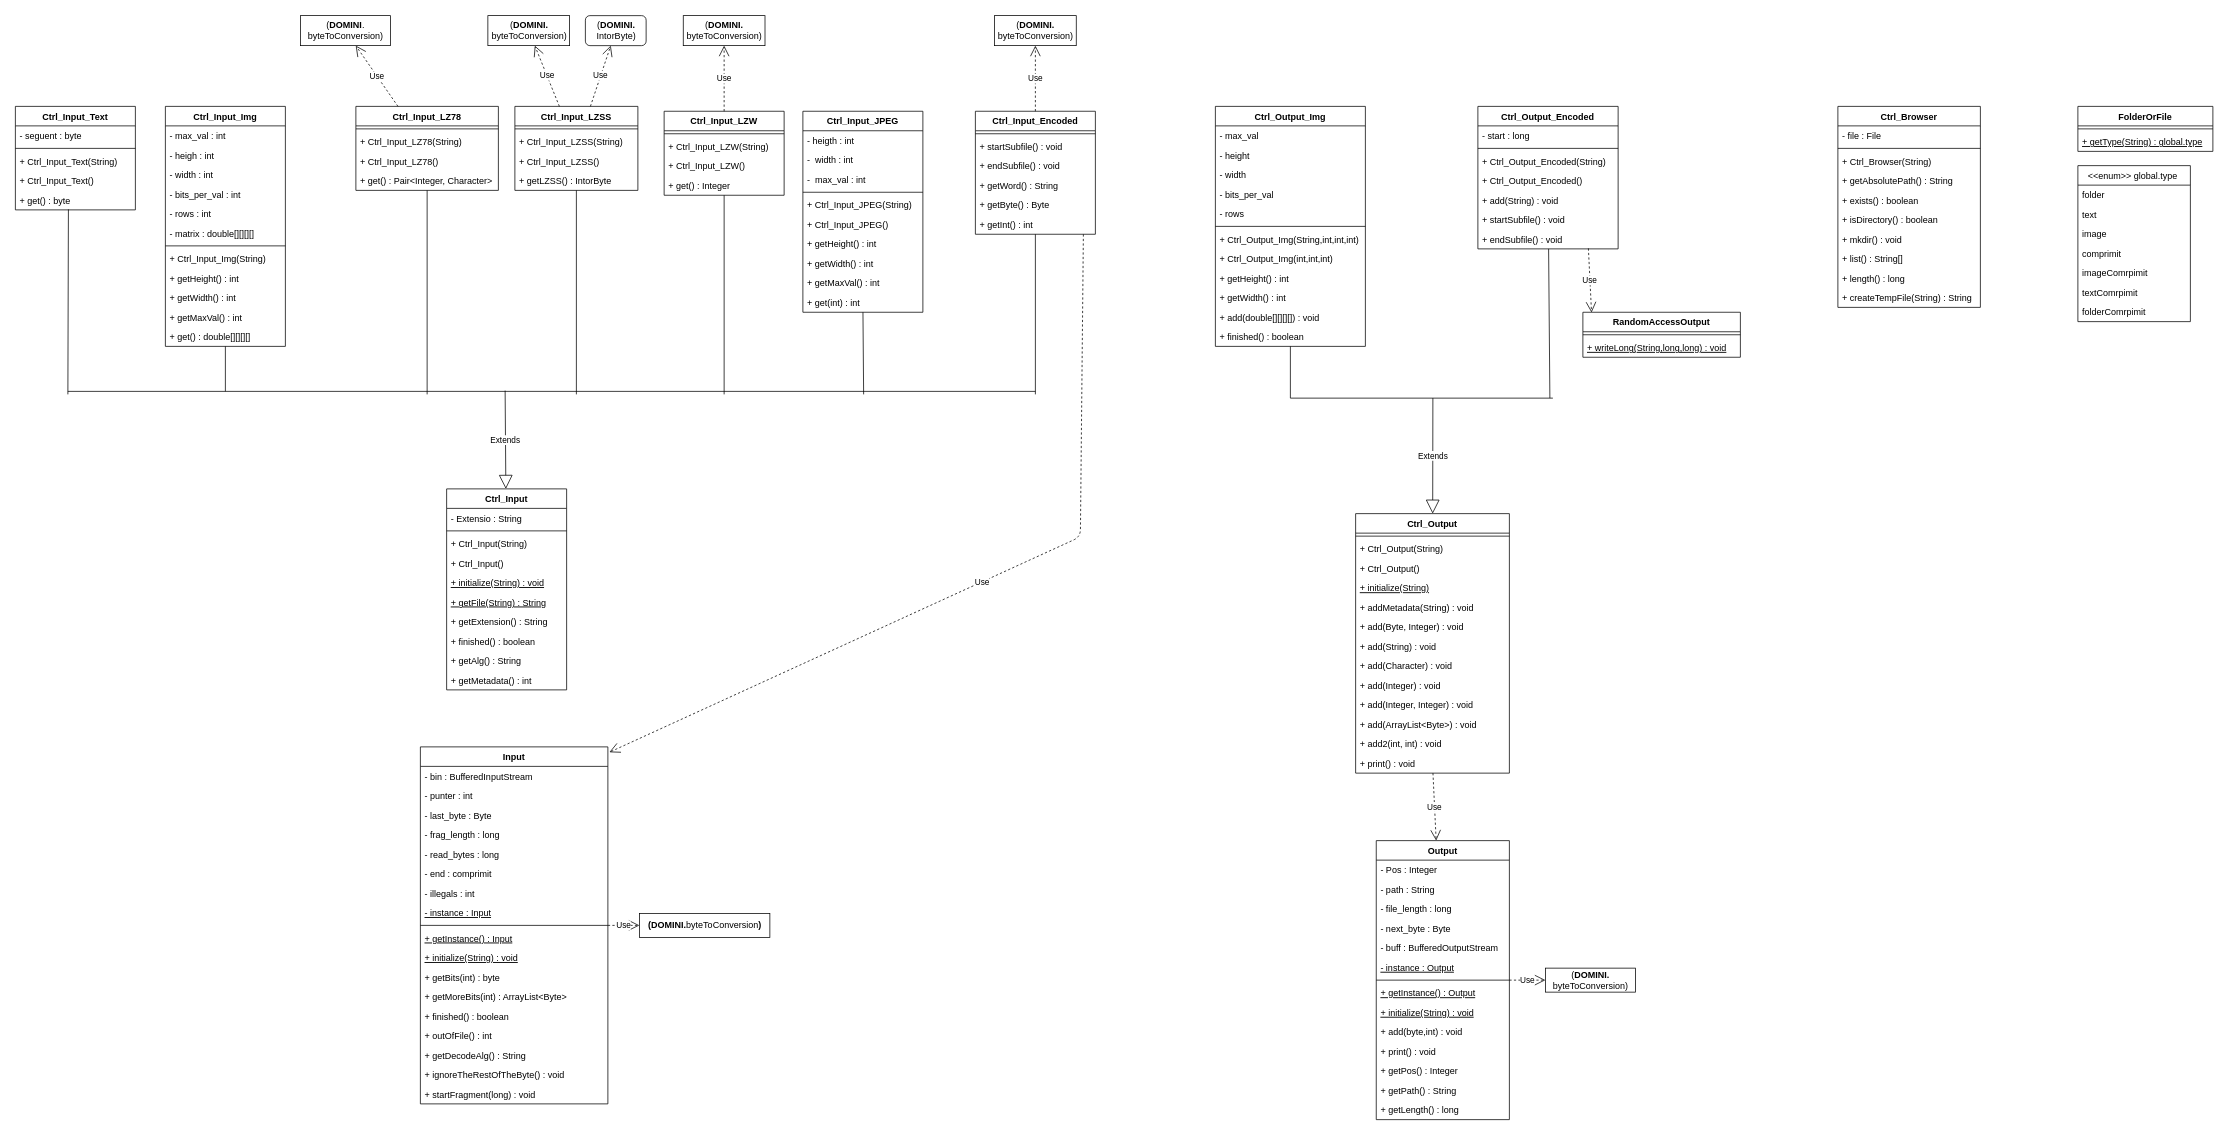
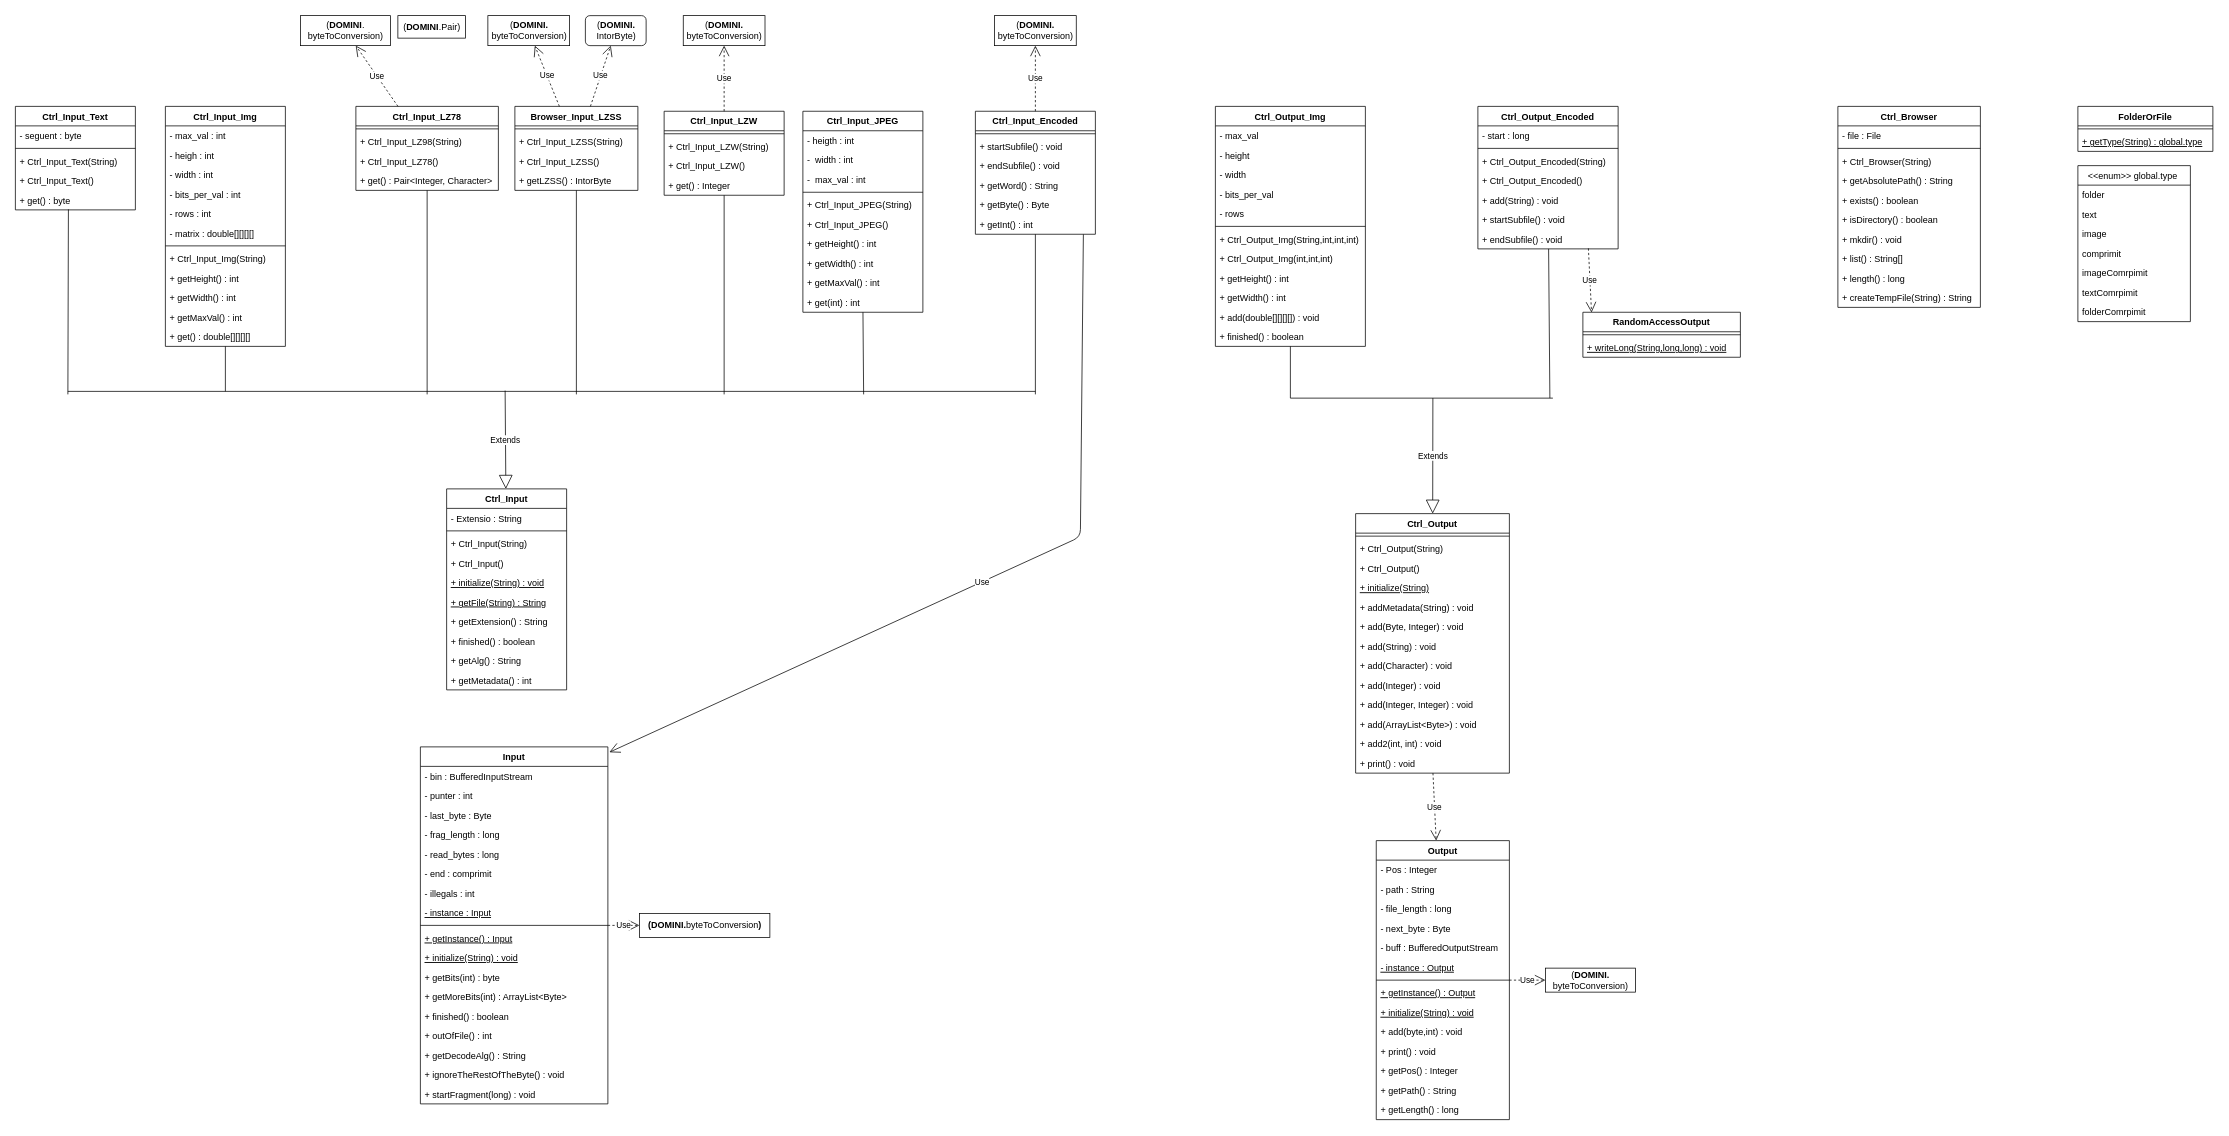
node "(DOMINI.Pair)": added
node "Ctrl_Input_LZSS": label "Ctrl_Input_LZSS" -> "Browser_Input_LZSS"
node "+ Ctrl_Input_LZ78(String)": label "+ Ctrl_Input_LZ78(String)" -> "+ Ctrl_Input_LZ98(String)"
edge "+ getInt() : int" -> "Input": style dashed -> solid
